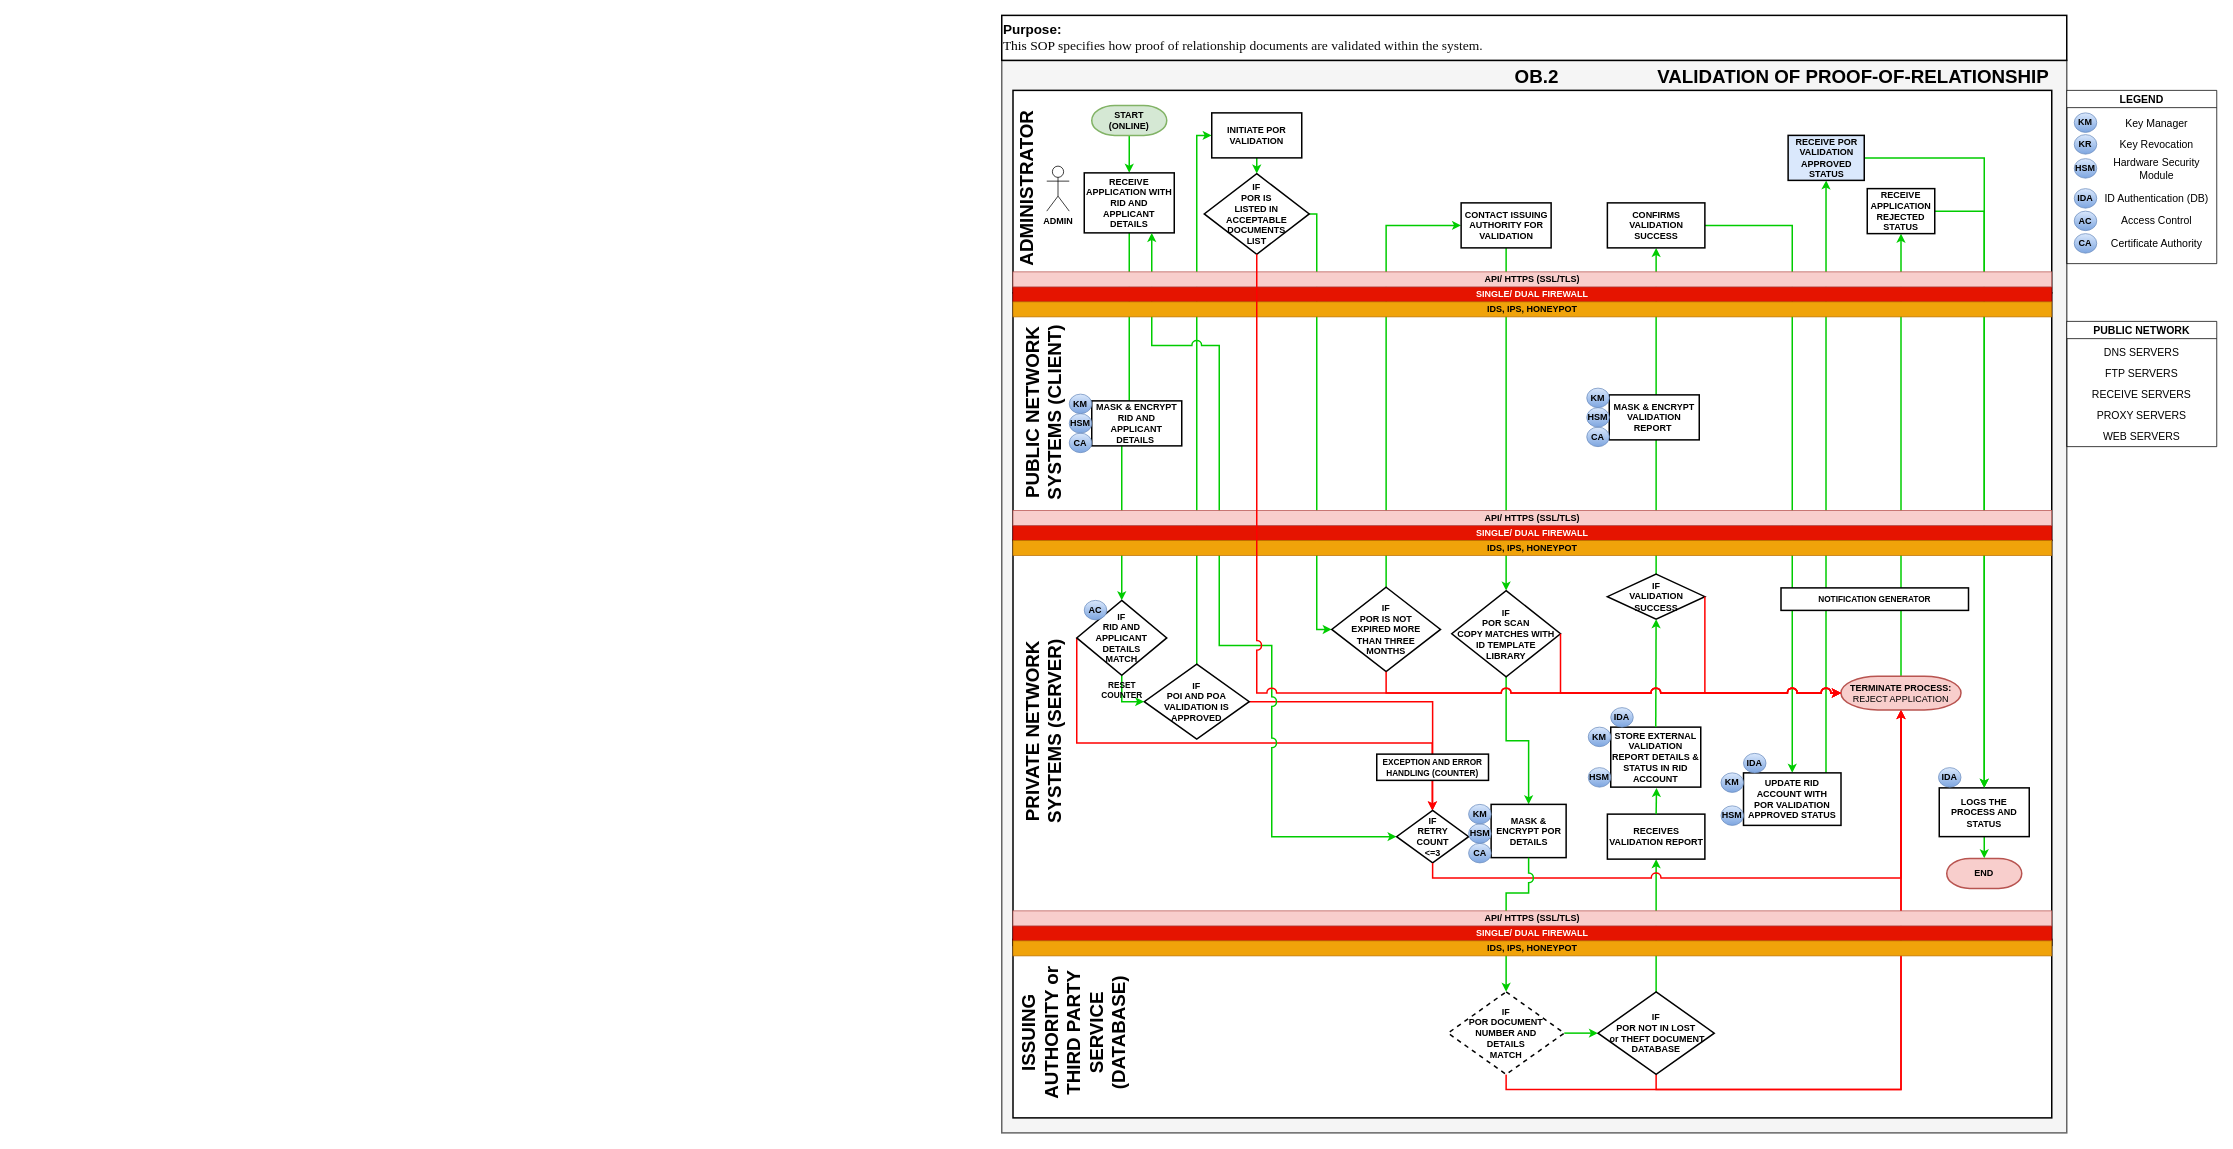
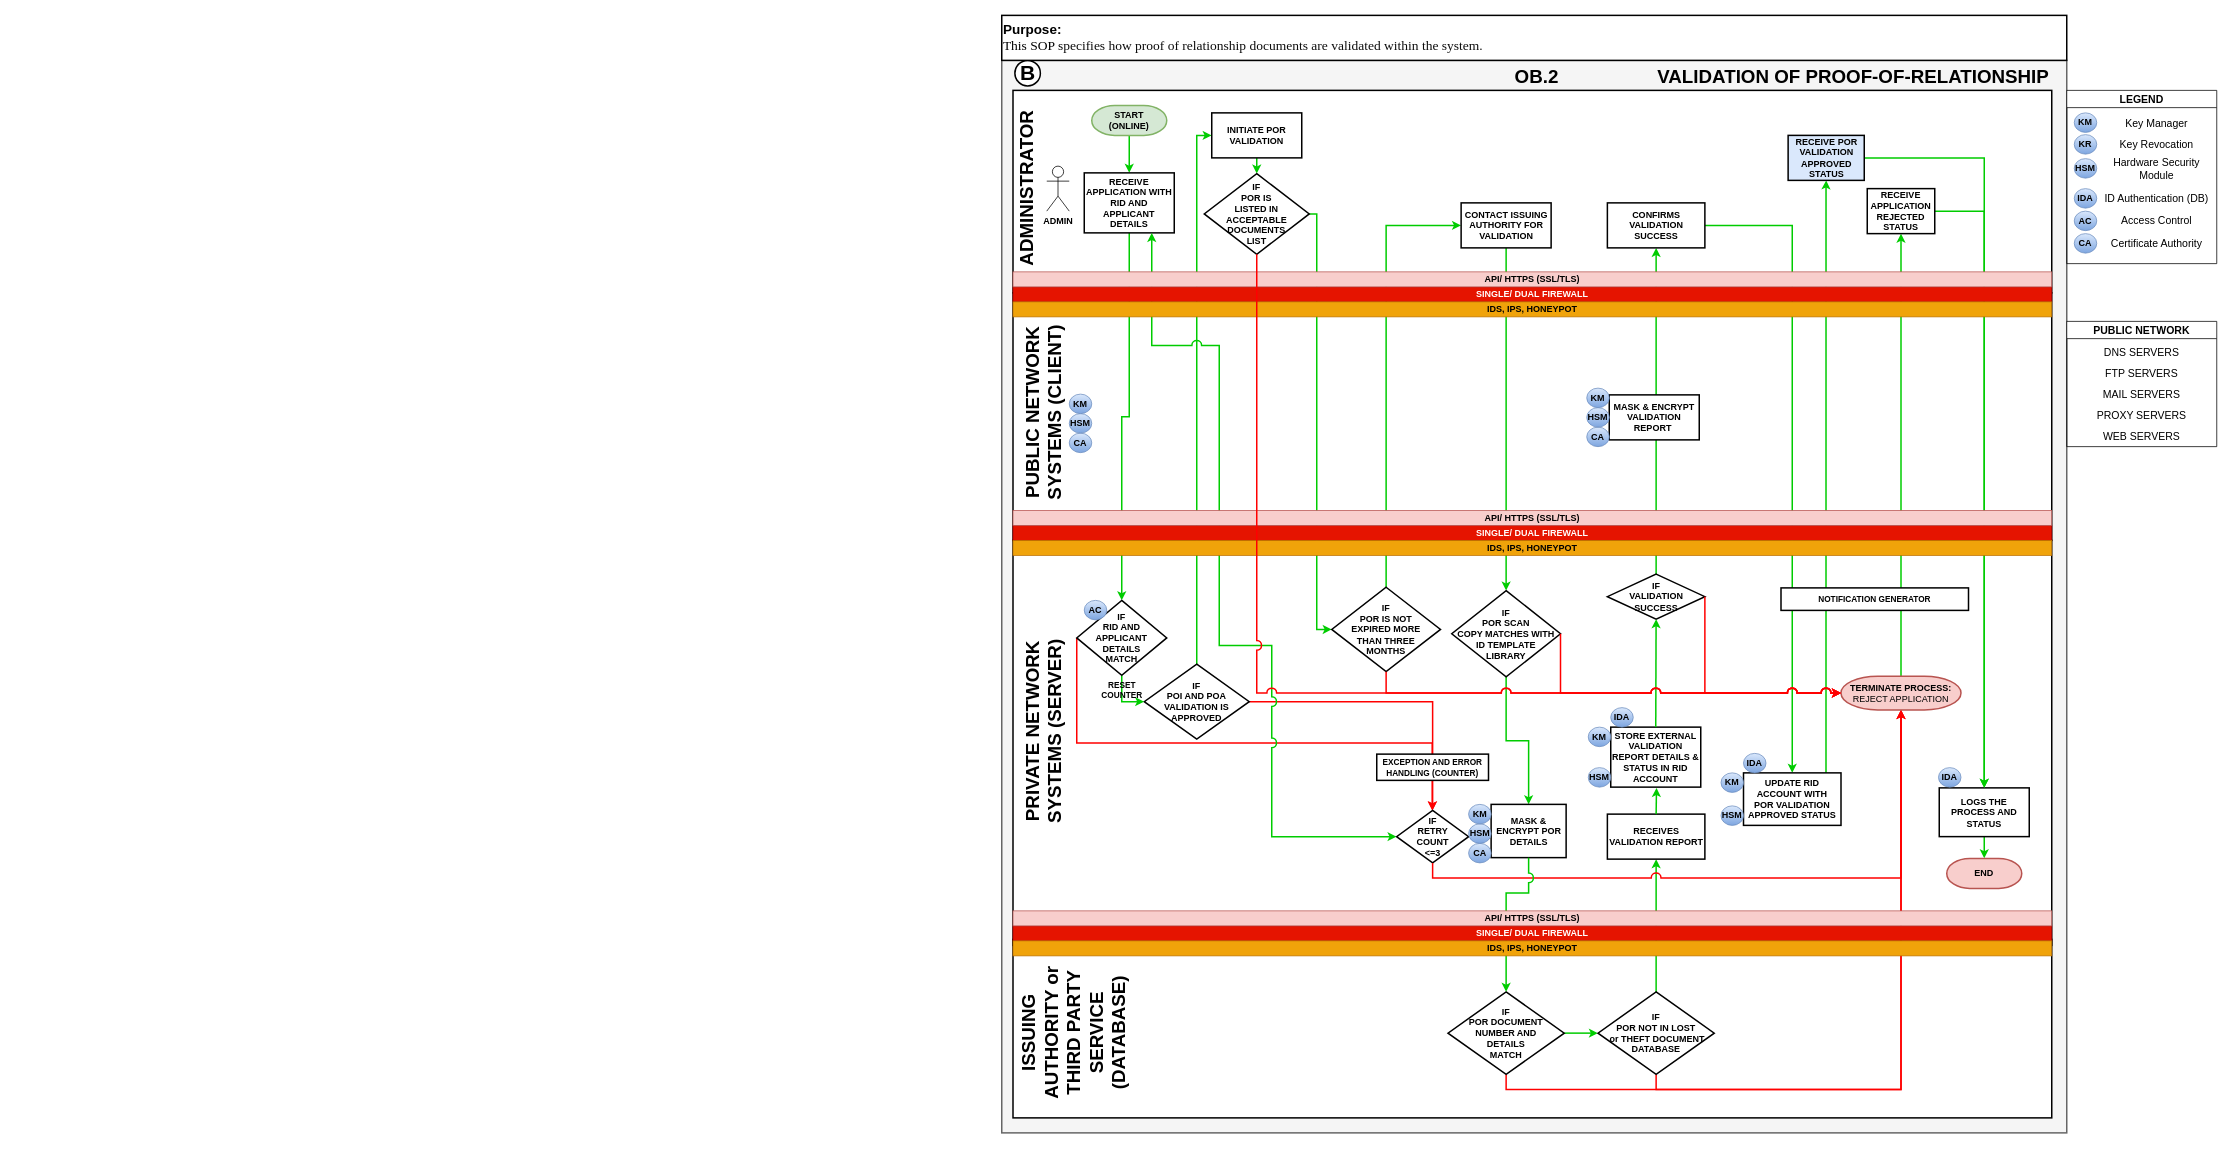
node "B": added
node "RECEIVE SERVERS": label "RECEIVE SERVERS" -> "MAIL SERVERS"
node "MASK & ENCRYPT RID AND APPLICANT DETAILS": removed
node "IF POR DOCUMENT NUMBER AND DETAILS MATCH": style dashed -> solid
